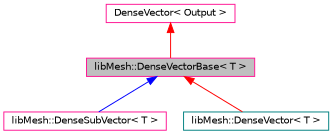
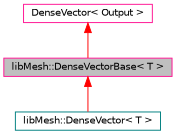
node "libMesh::DenseSubVector< T >": removed
